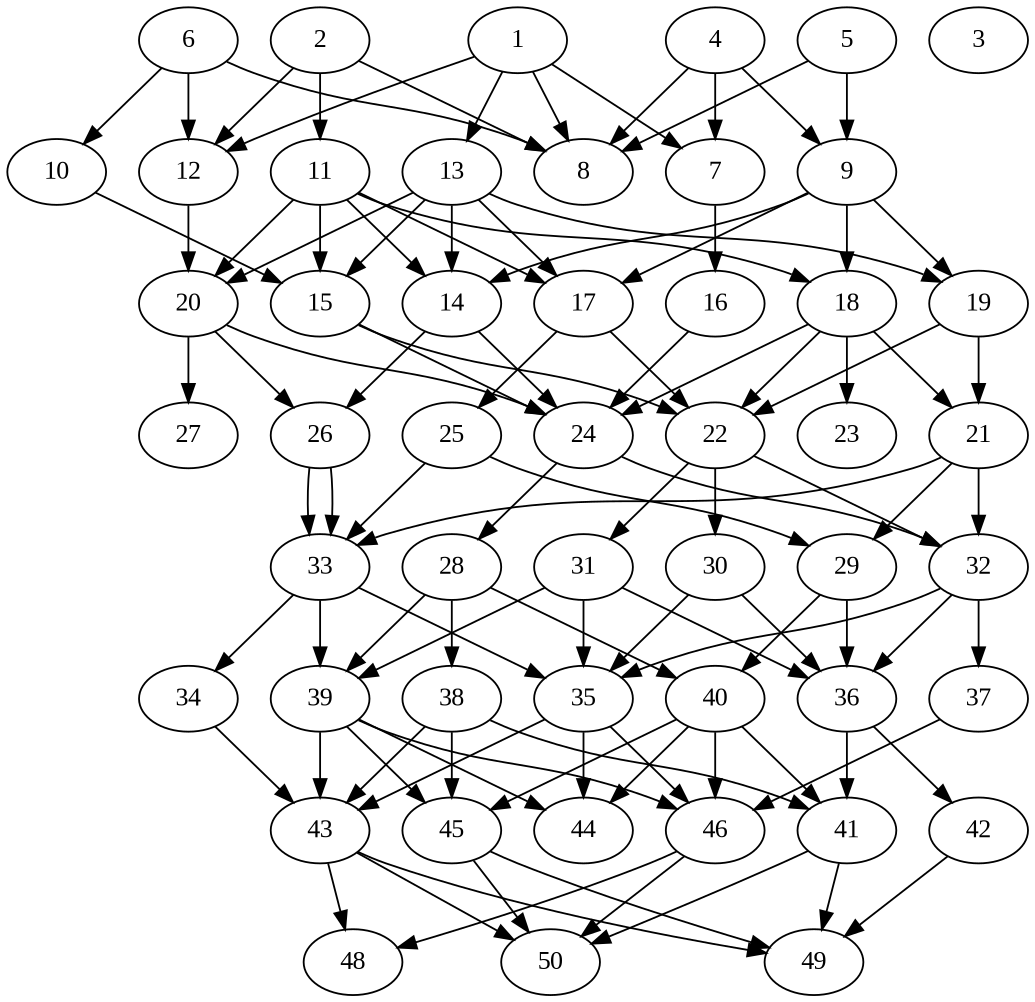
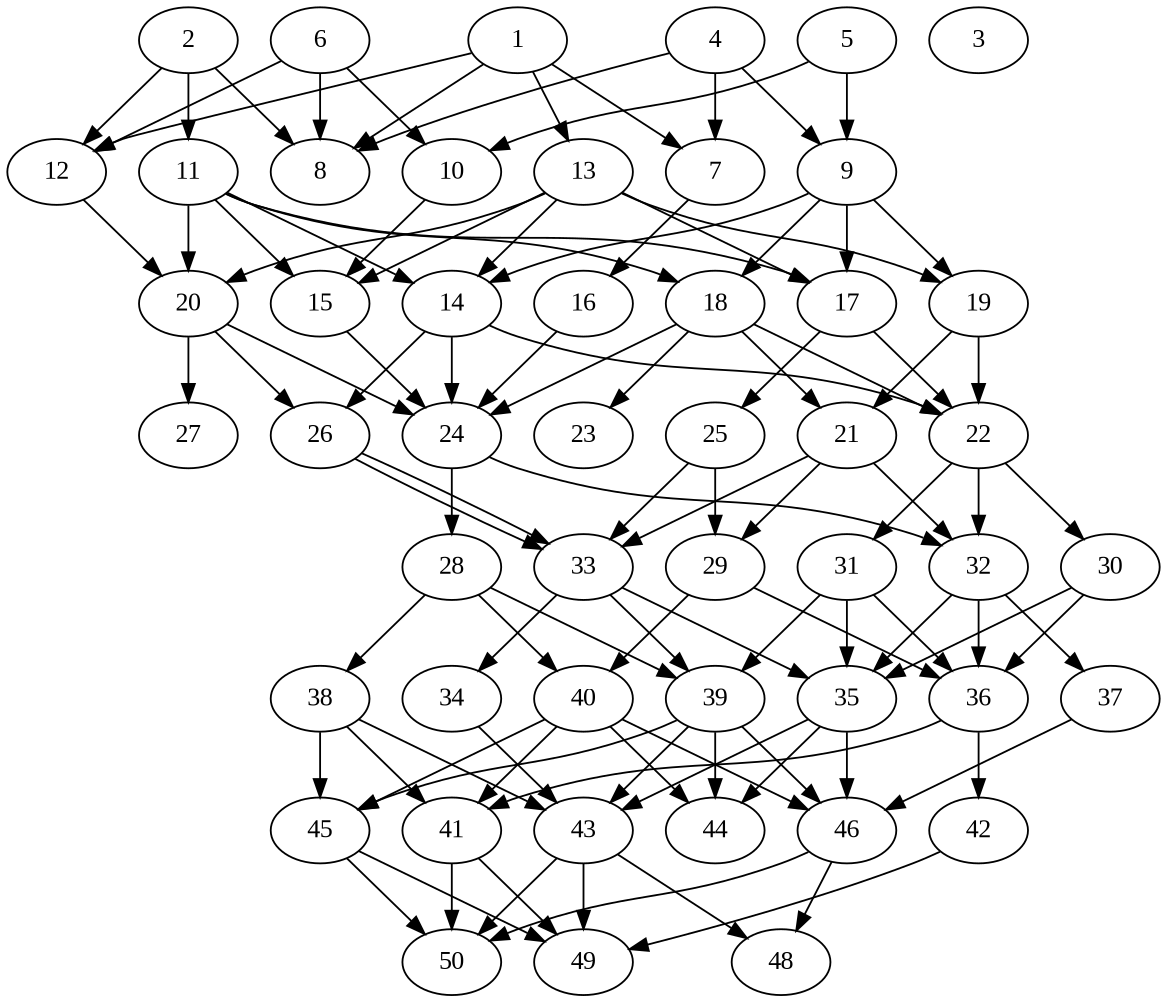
edge "5" -> "8": now "5" -> "10"
edge "15" -> "22": now "14" -> "22"
